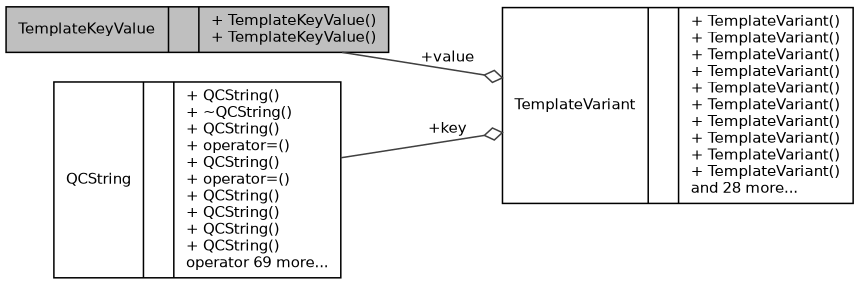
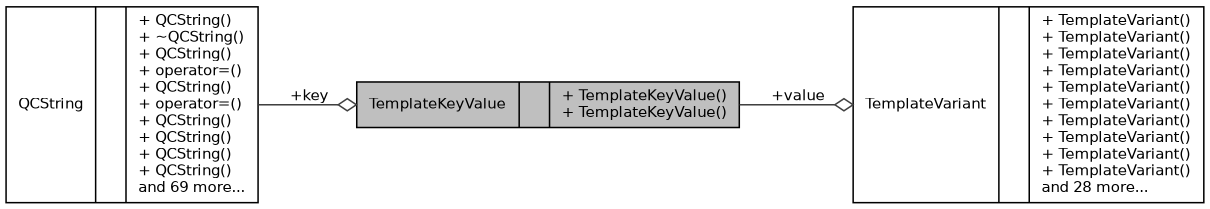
edge "QCString" -> "TemplateVariant": now "QCString" -> "TemplateKeyValue"
node "QCString": text "operator 69 more..." -> "and 69 more..."
